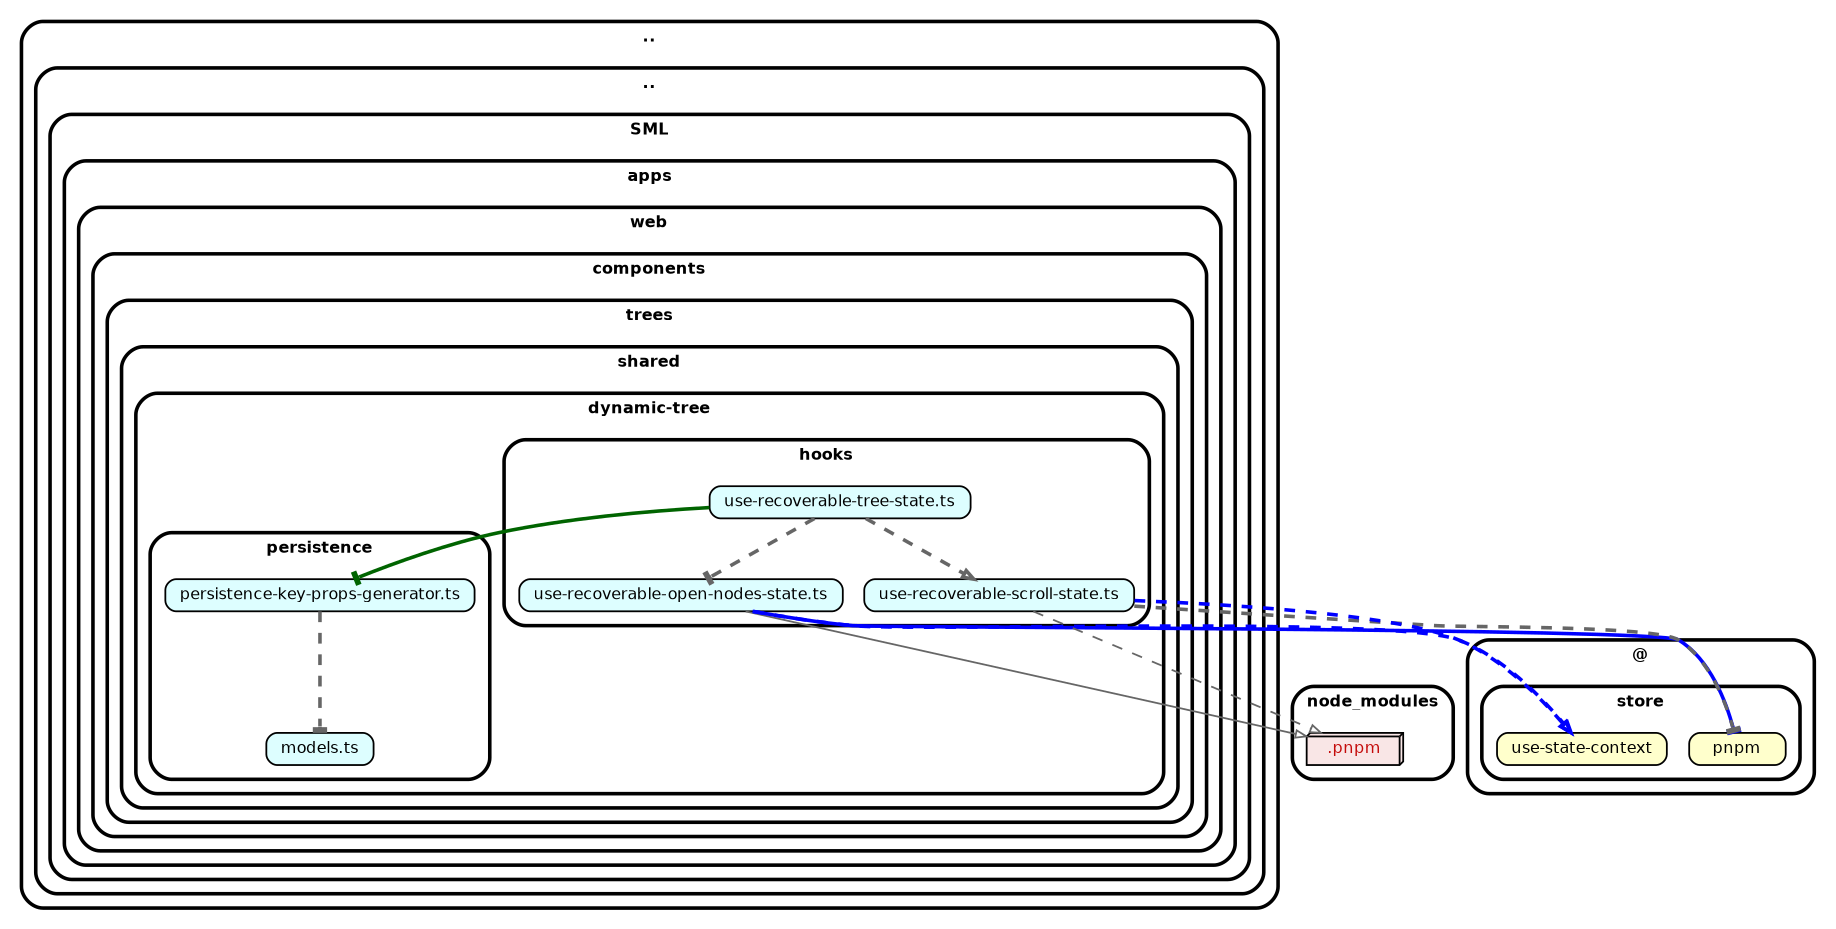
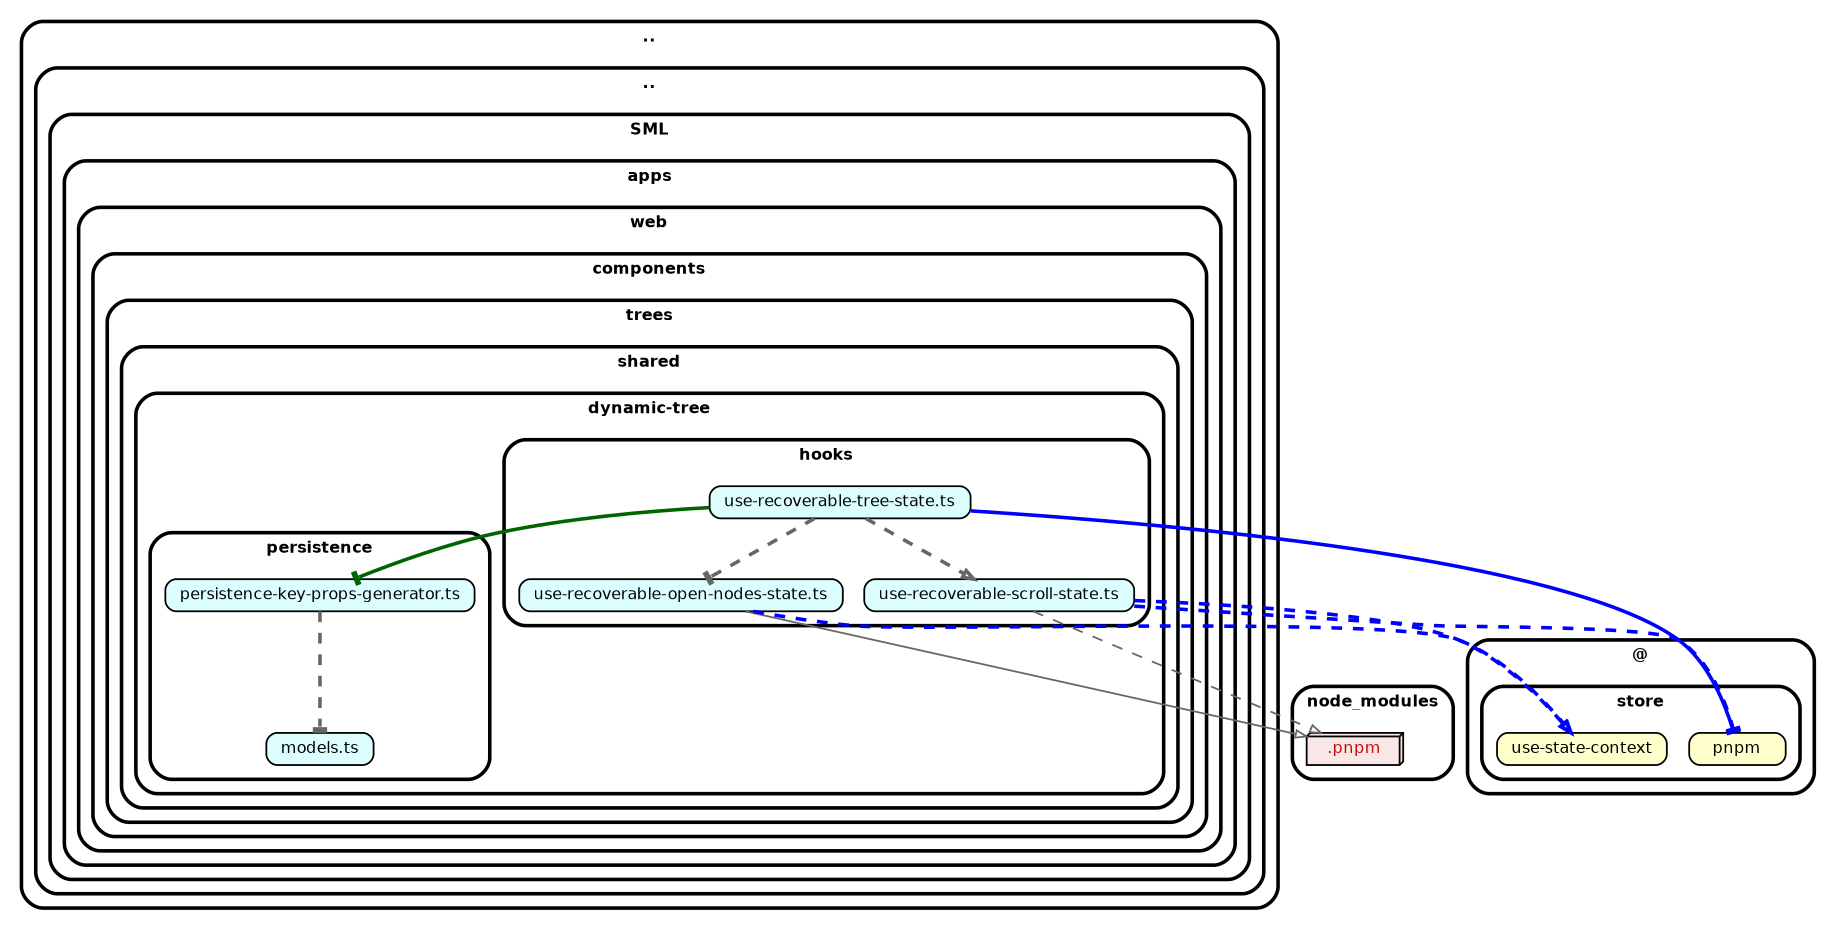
edge "use-recoverable-scroll-state.ts" -> "pnpm": color gray40 -> blue
edge "use-recoverable-open-nodes-state.ts" -> "pnpm": now "use-recoverable-tree-state.ts" -> "pnpm"
